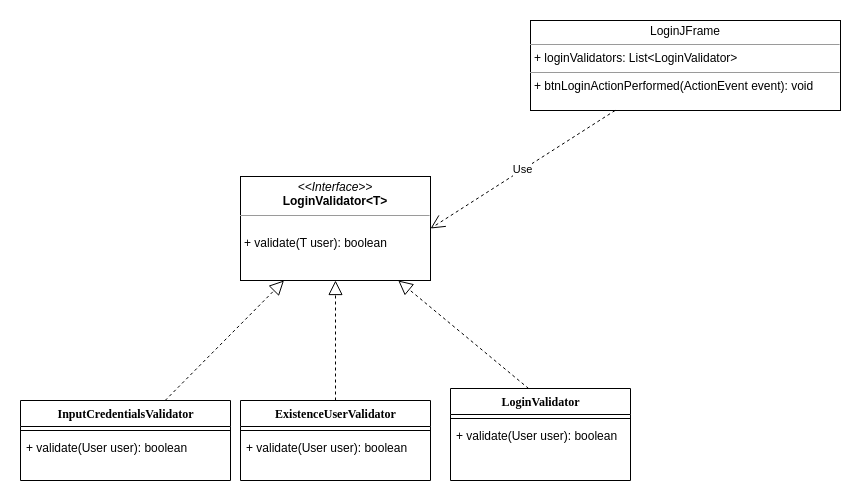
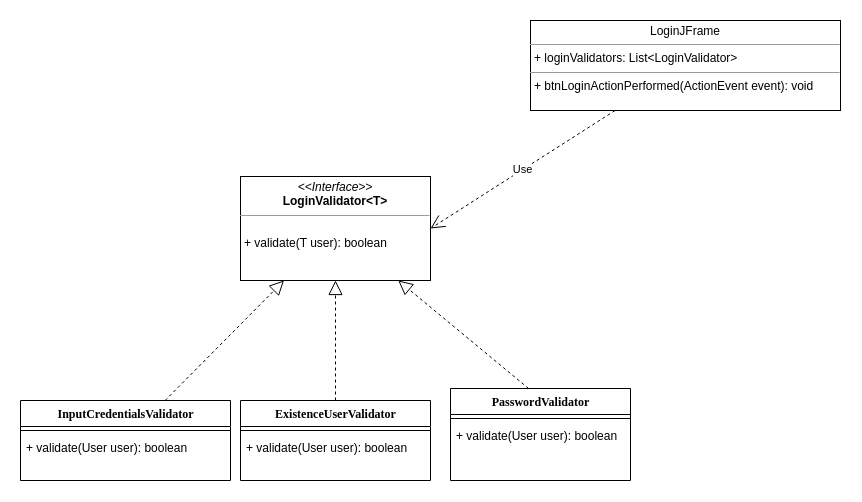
node "LoginValidator": label "LoginValidator" -> "PasswordValidator"
